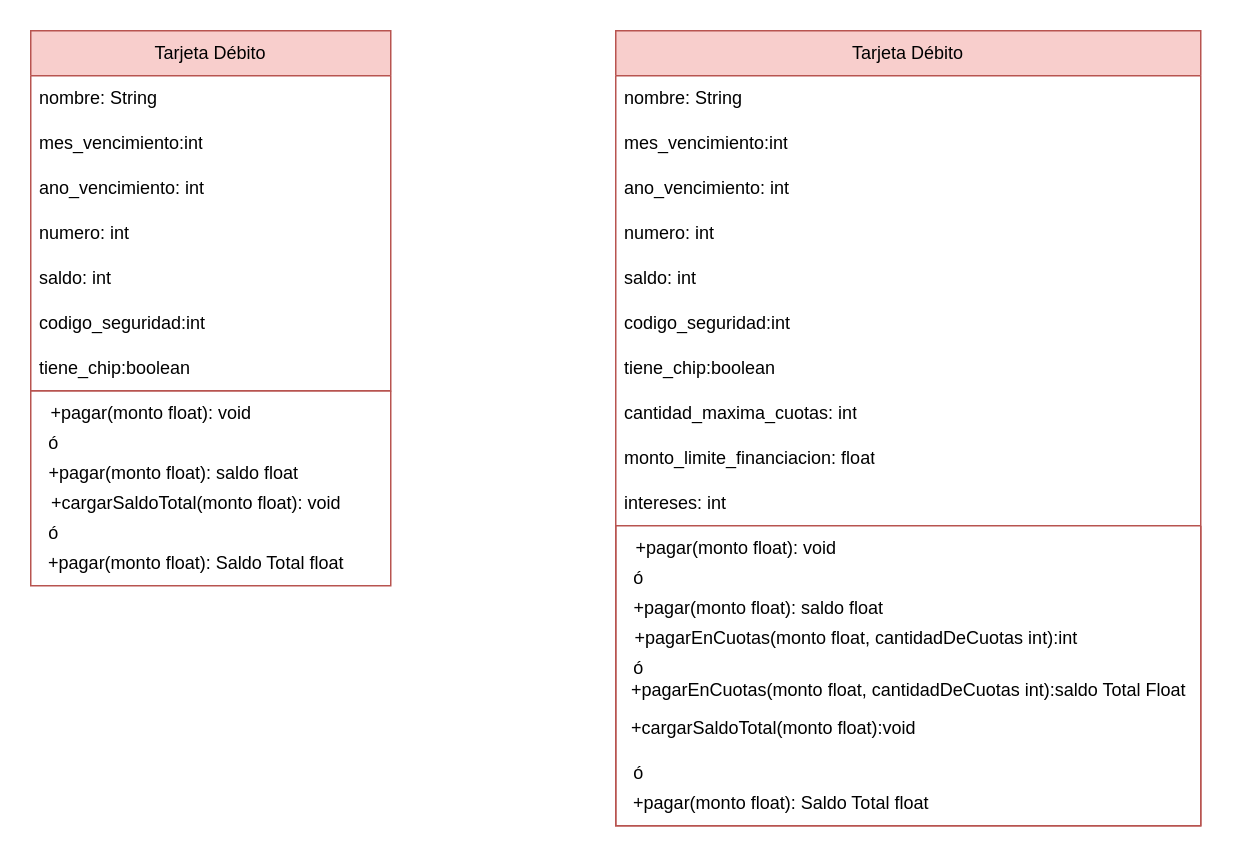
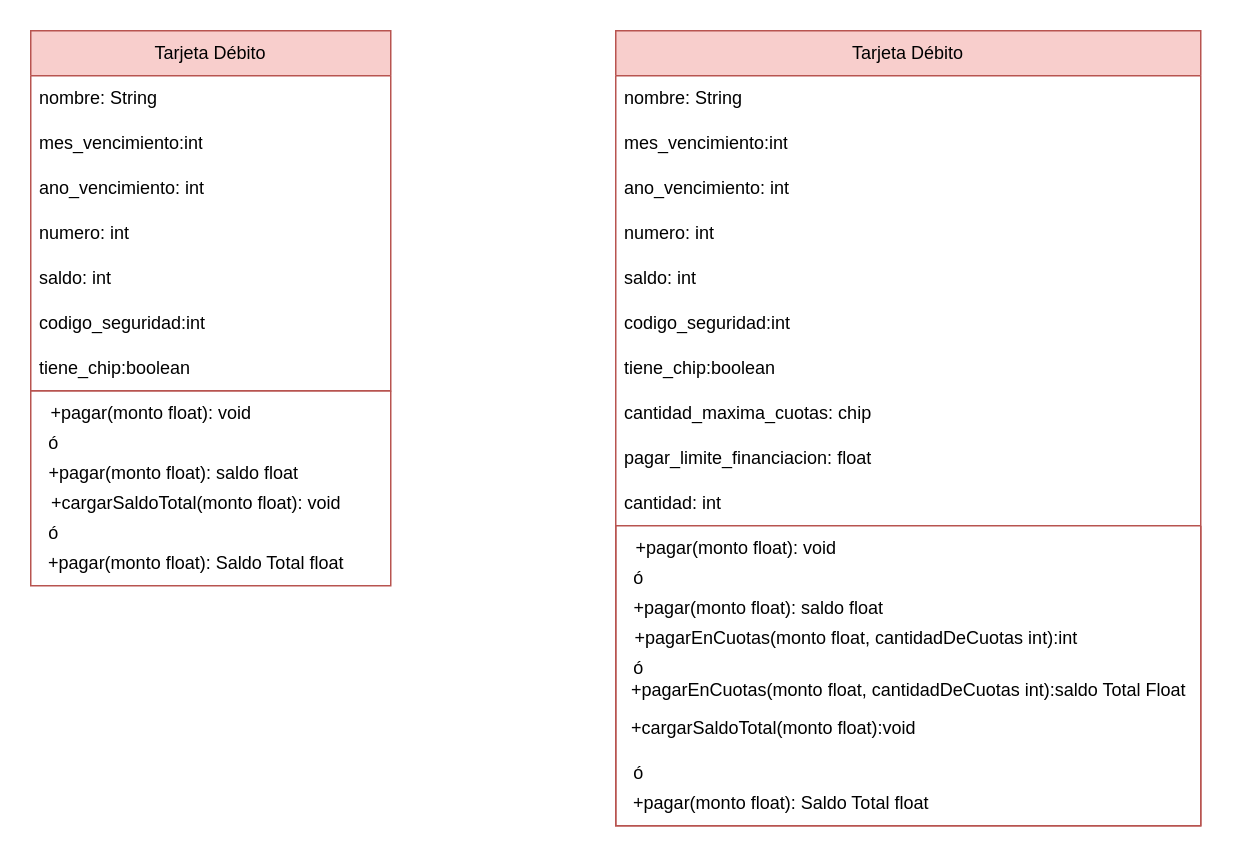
node "cantidad_maxima_cuotas: int": label "cantidad_maxima_cuotas: int" -> "cantidad_maxima_cuotas: chip"
node "monto_limite_financiacion: float": label "monto_limite_financiacion: float" -> "pagar_limite_financiacion: float"
node "intereses: int": label "intereses: int" -> "cantidad: int"
